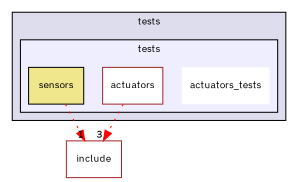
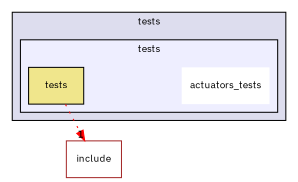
node "sensors": label "sensors" -> "tests"
node "actuators": removed
